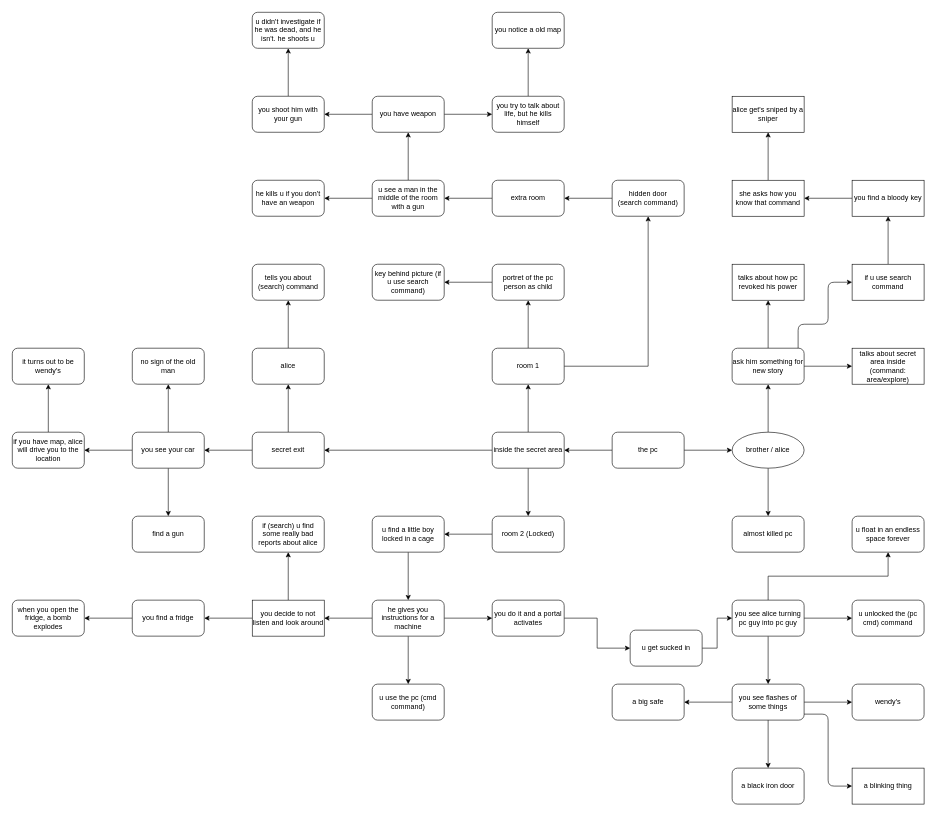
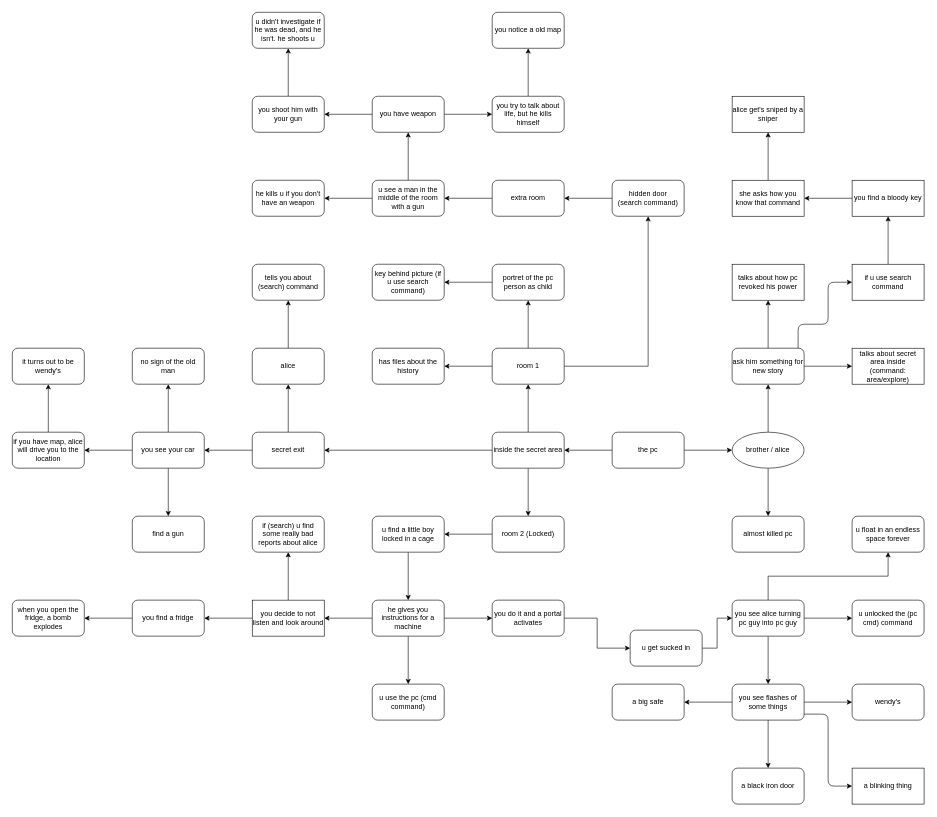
node "has files about the history": added
edge "room 1" -> "has files about the history": added
